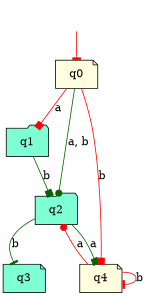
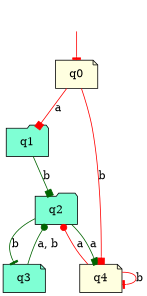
edge "q0" -> "q2": now "q3" -> "q2"
